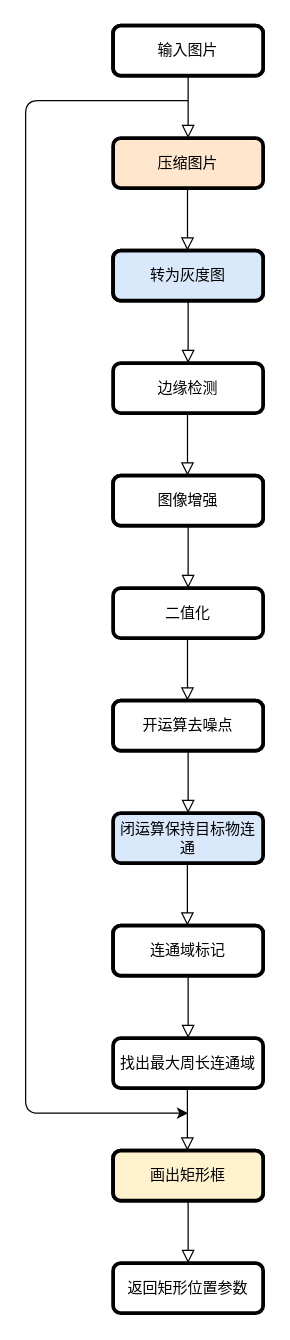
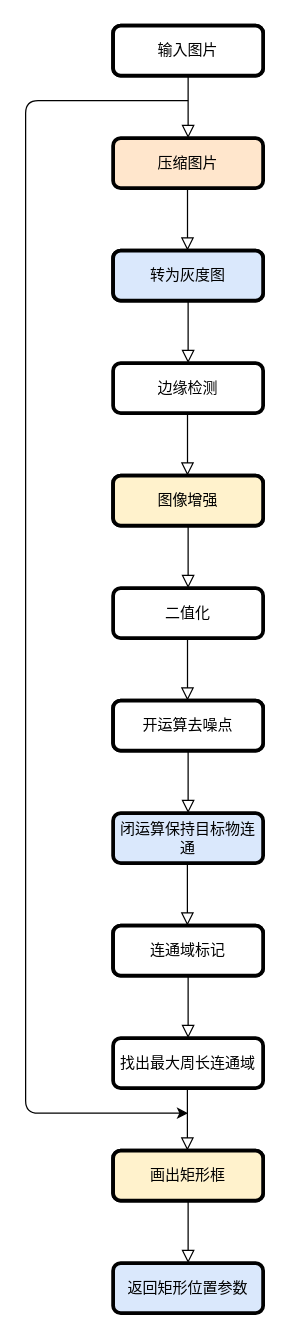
node "图像增强": fillcolor #ffffff -> #fff2cc
node "返回矩形位置参数": fillcolor #ffffff -> #dae8fc
